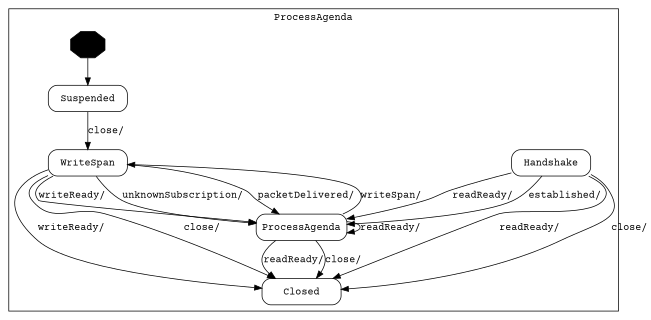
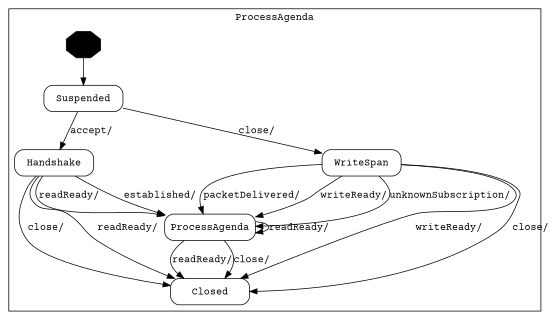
edge "Suspended" -> "Handshake": added, label "accept/"
edge "ProcessAgenda" -> "WriteSpan": removed, label "writeSpan/"
